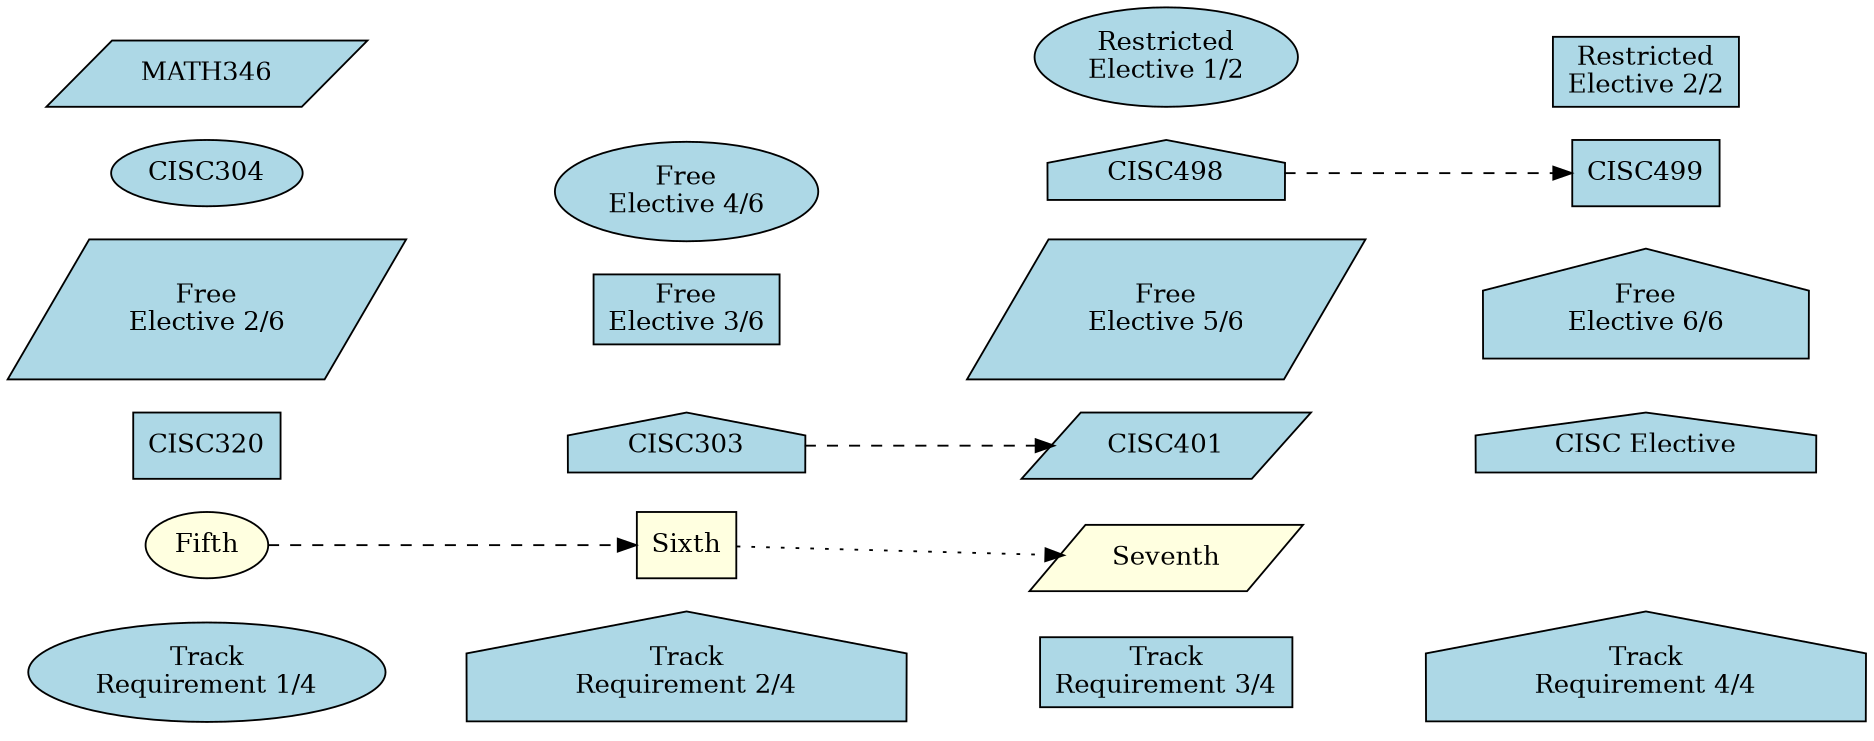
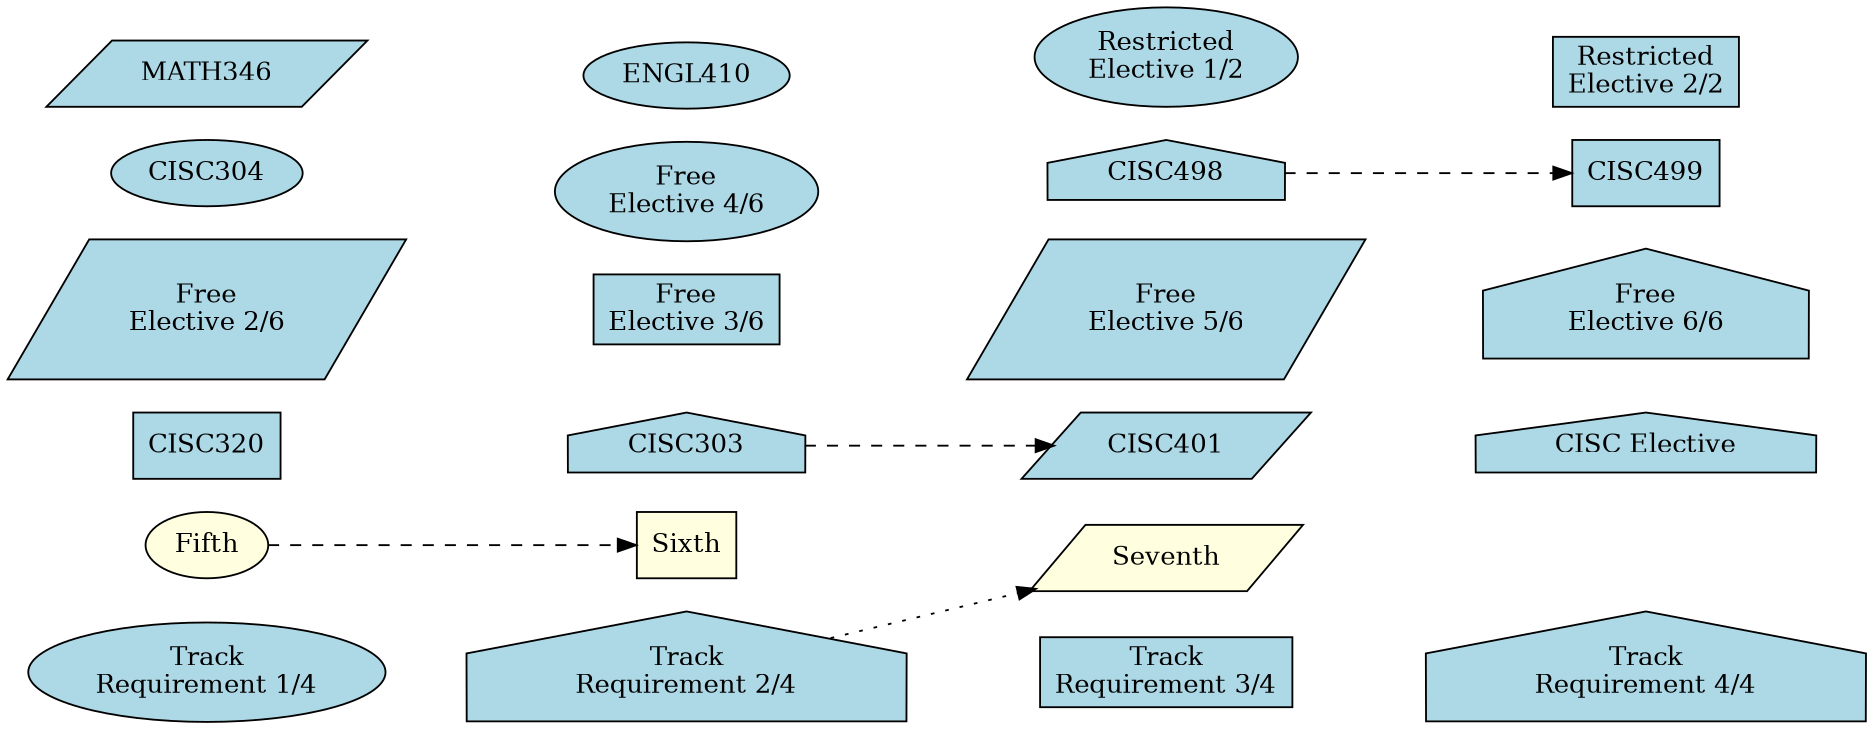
node "ENGL410": added
edge "Sixth" -> "Seventh": now "Track Requirement 2/4" -> "Seventh"
